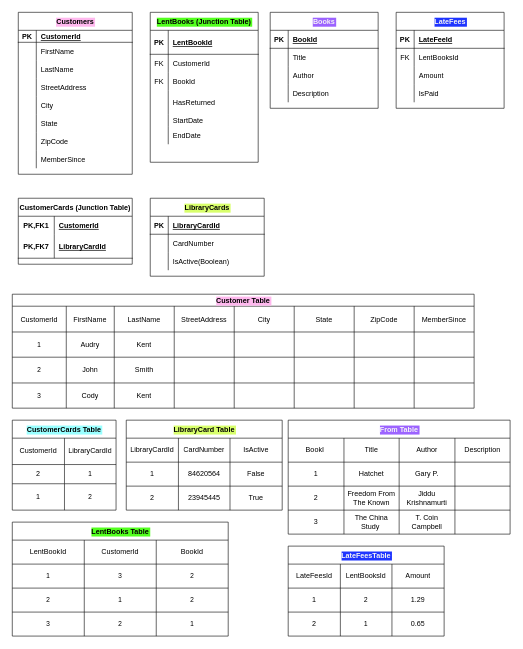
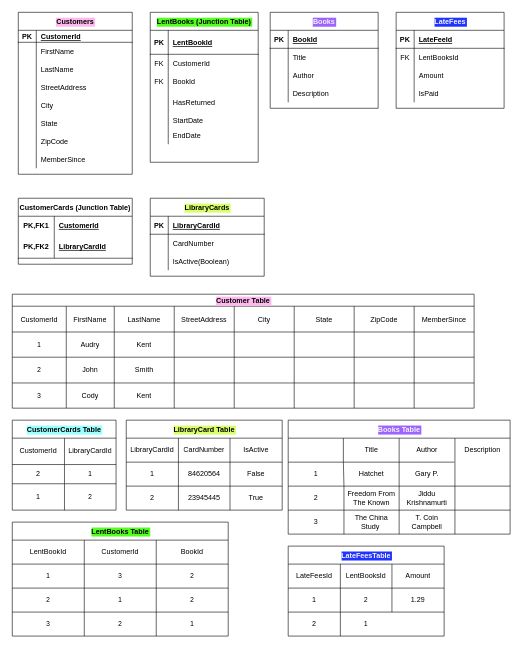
node "PK,FK7": label "PK,FK7" -> "PK,FK2"
node "From Table": label "From Table" -> "Books Table"
node "BookI": removed
node "0.65": removed
